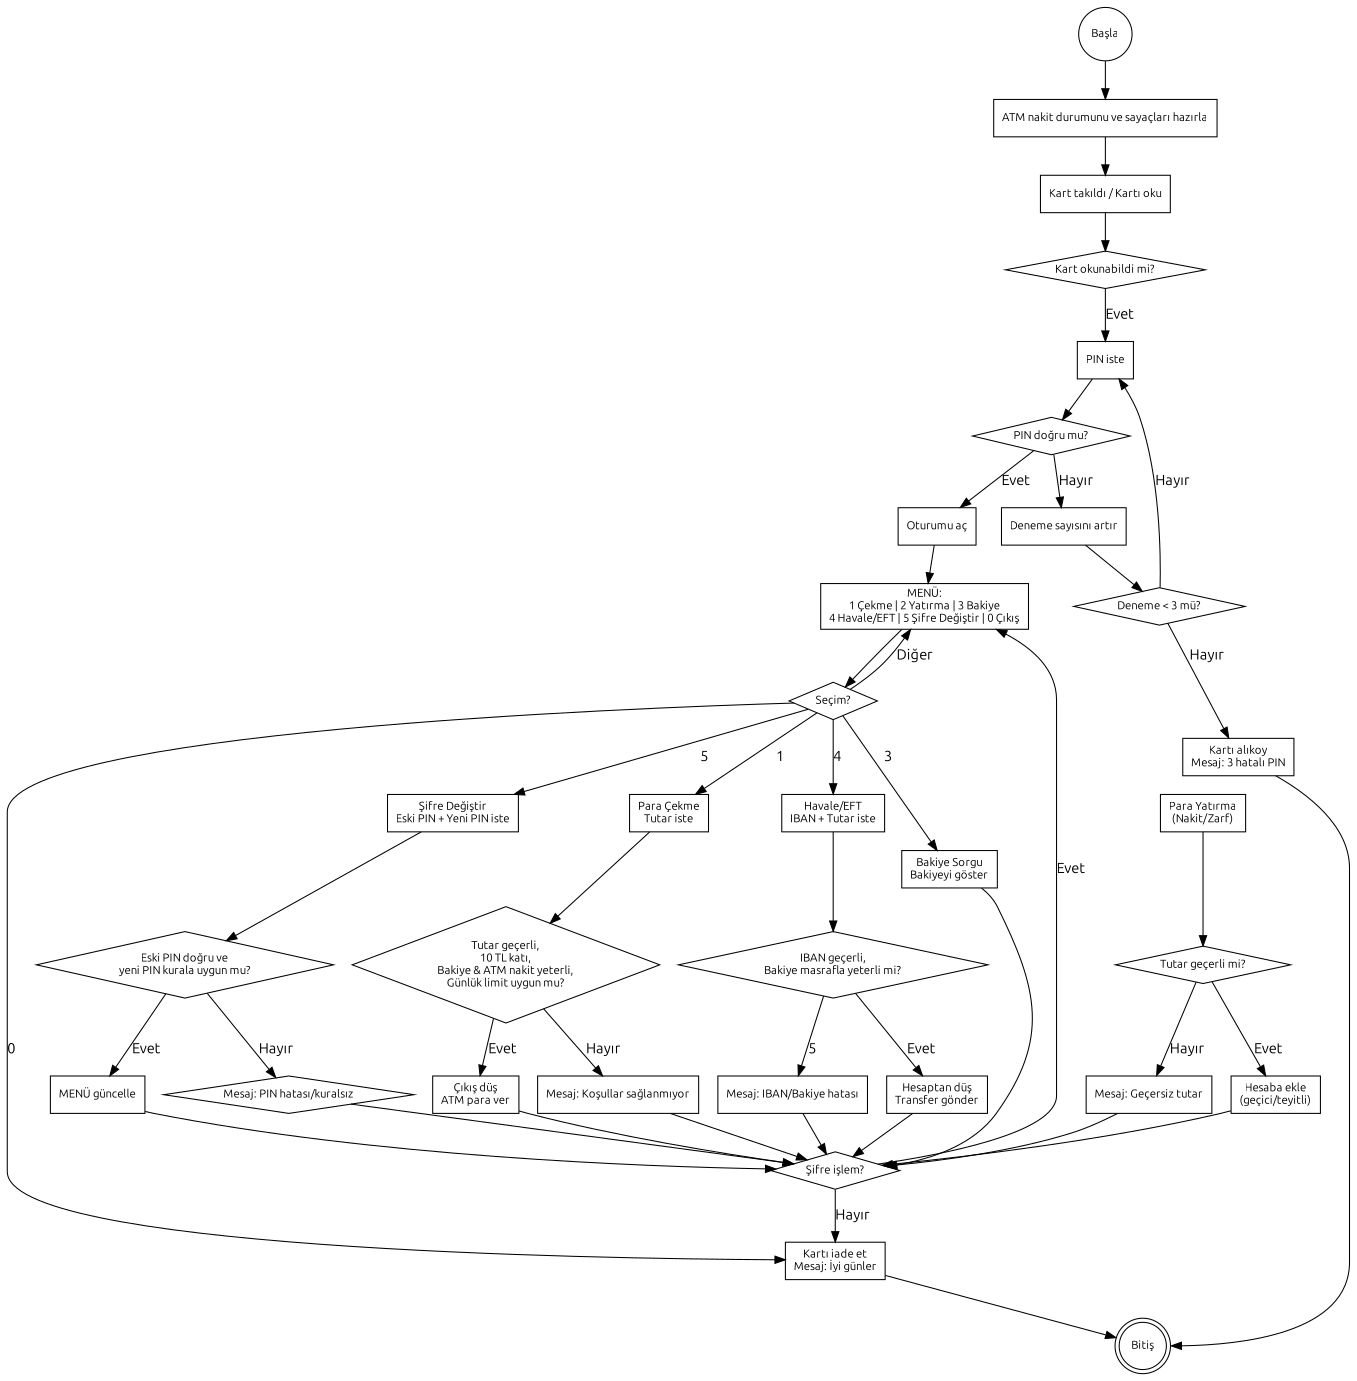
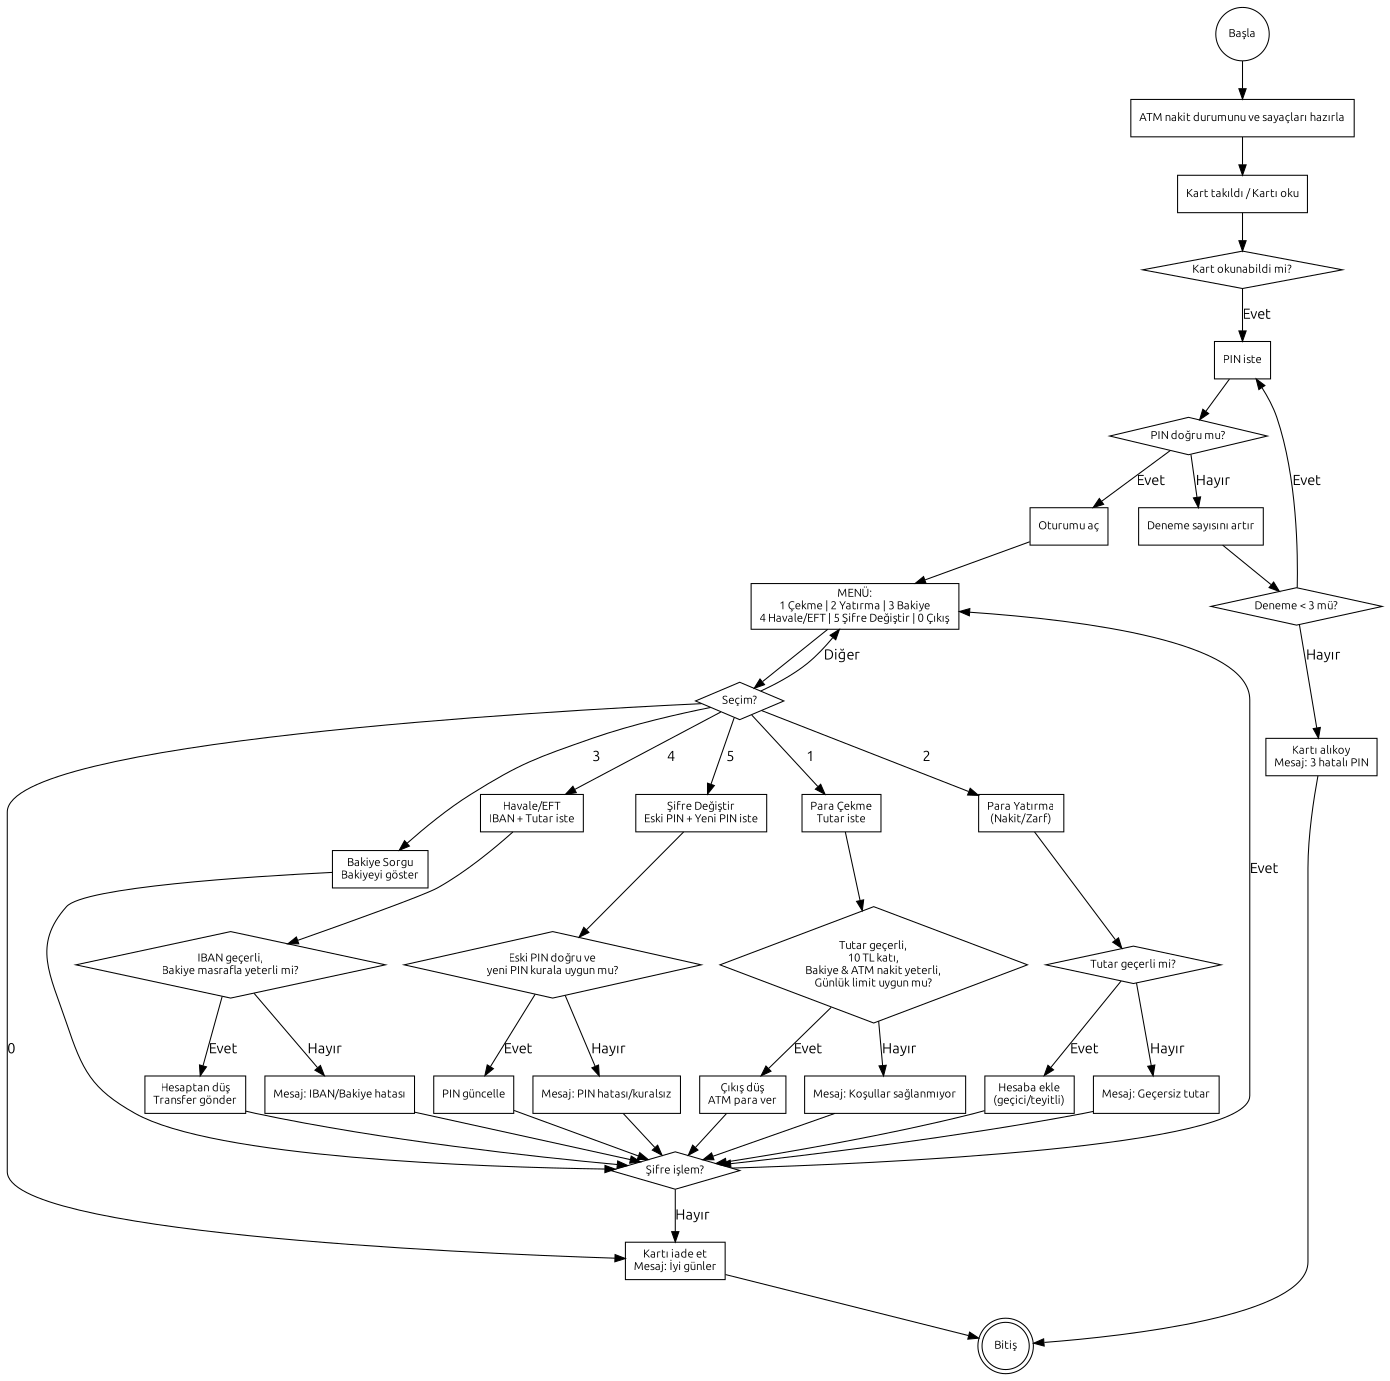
edge "Deneme < 3 mü?" -> "PIN iste": label "Hayır" -> "Evet"
edge "Seçim?" -> "Para Yatırma (Nakit/Zarf)": added, label "2"
edge "IBAN geçerli, Bakiye masrafla yeterli mi?" -> "Mesaj: IBAN/Bakiye hatası": label "5" -> "Hayır"
node "MENÜ güncelle": label "MENÜ güncelle" -> "PIN güncelle"
node "Mesaj: PIN hatası/kuralsız": shape diamond -> box
